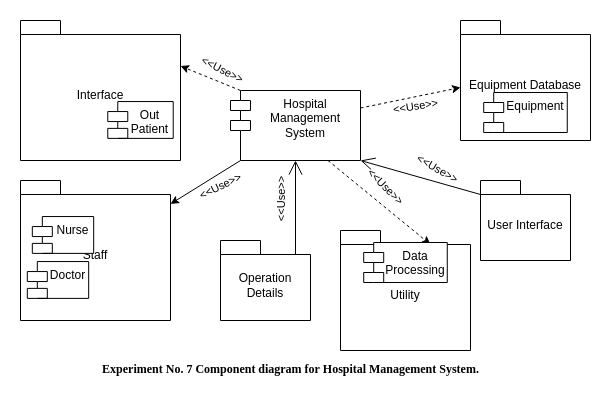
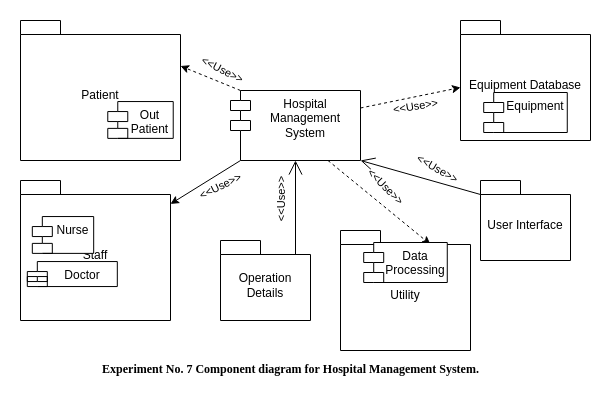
node "Interface": label "Interface" -> "Patient"
node "Doctor": size 61x37 -> 90x25
